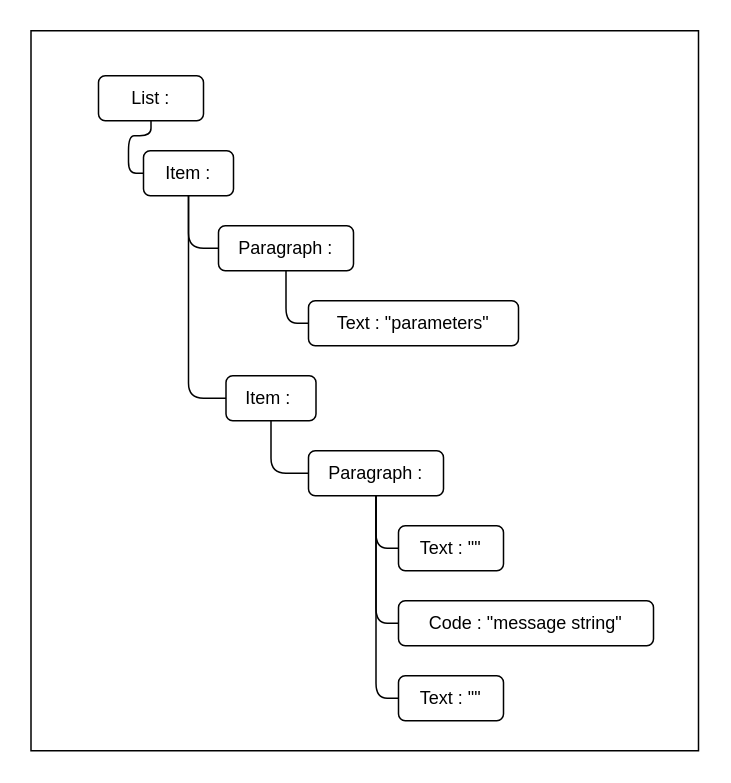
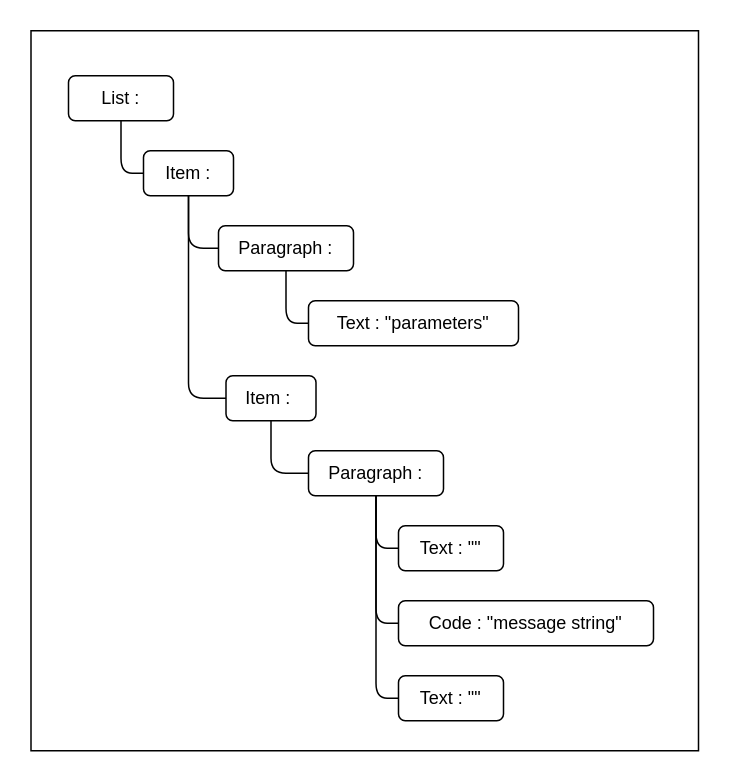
node "List :": moved (151, 98) -> (121, 98)
